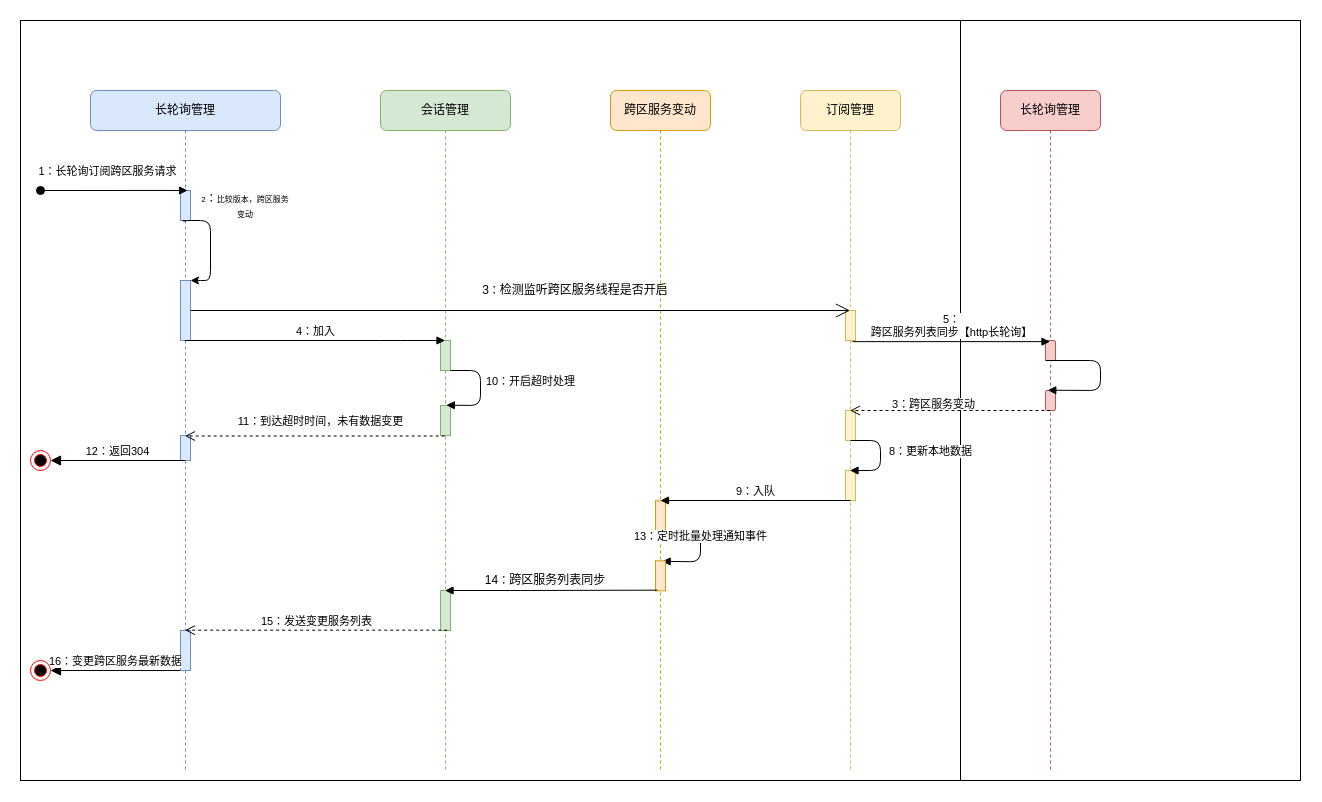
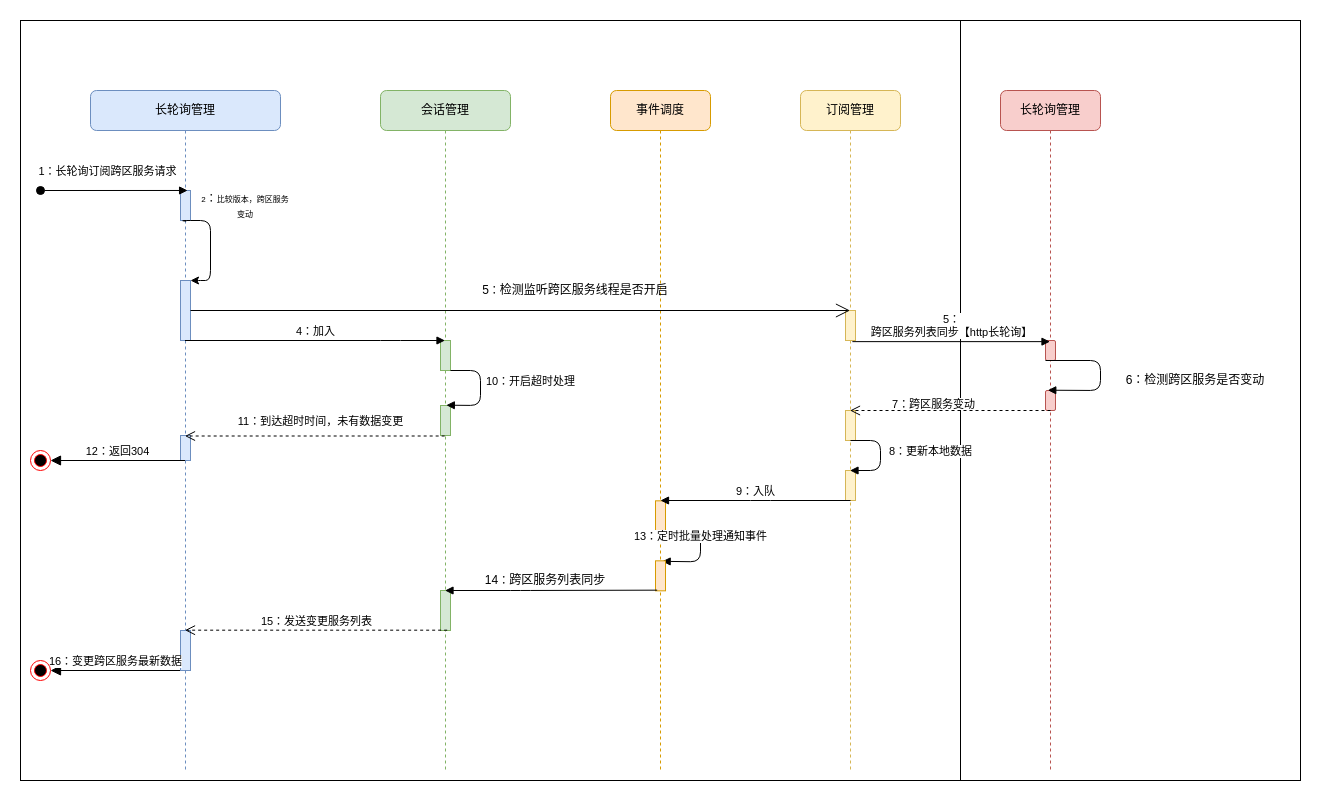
node "跨区服务变动": label "跨区服务变动" -> "事件调度"
node "3：检测监听跨区服务线程是否开启": label "3：检测监听跨区服务线程是否开启" -> "5：检测监听跨区服务线程是否开启"
node "6：检测跨区服务是否变动": added
node "3：跨区服务变动": label "3：跨区服务变动" -> "7：跨区服务变动"
